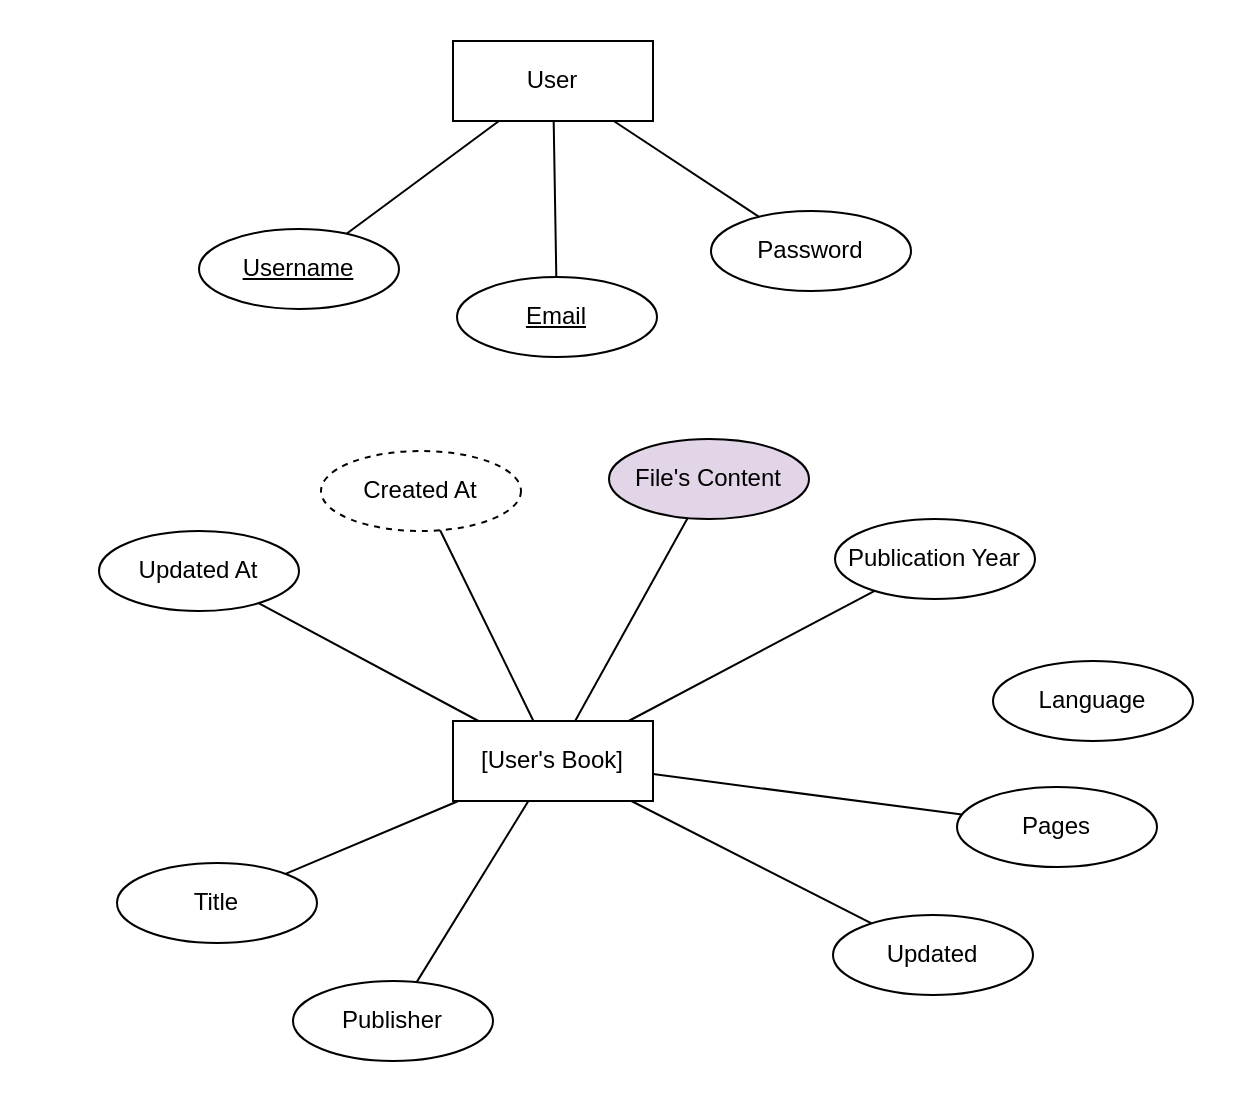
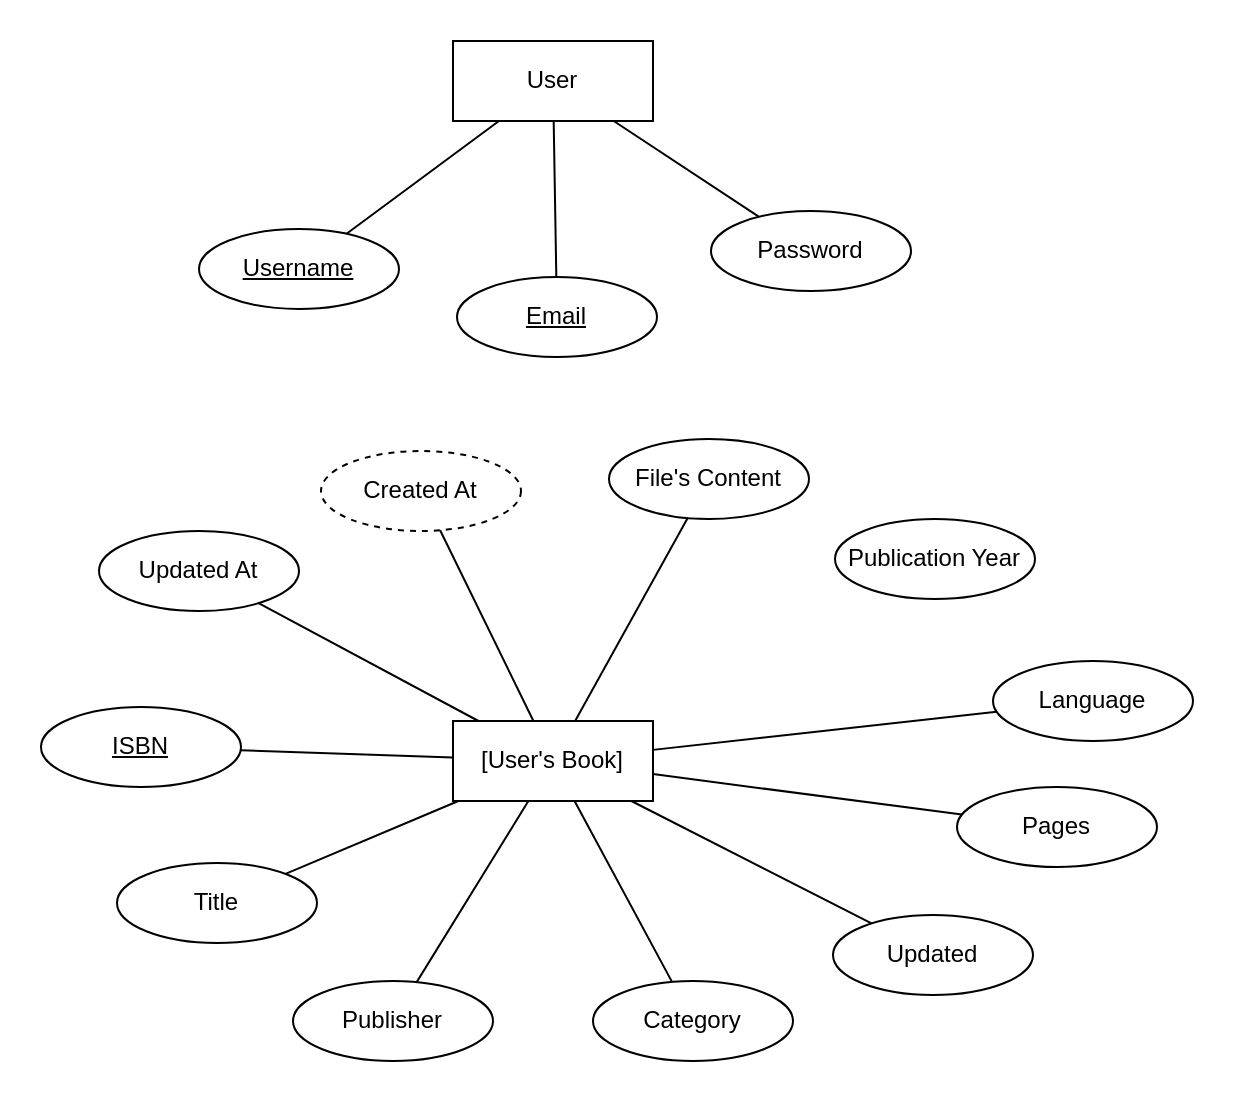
node "File's Content": fillcolor #e1d5e7 -> #ffffff
edge "Publication Year" -- "[User's Book]": now "Language" -- "[User's Book]"
node "ISBN": added
edge "ISBN" -- "[User's Book]": added
edge "[User's Book]" -- "Category": added
node "Category": added
